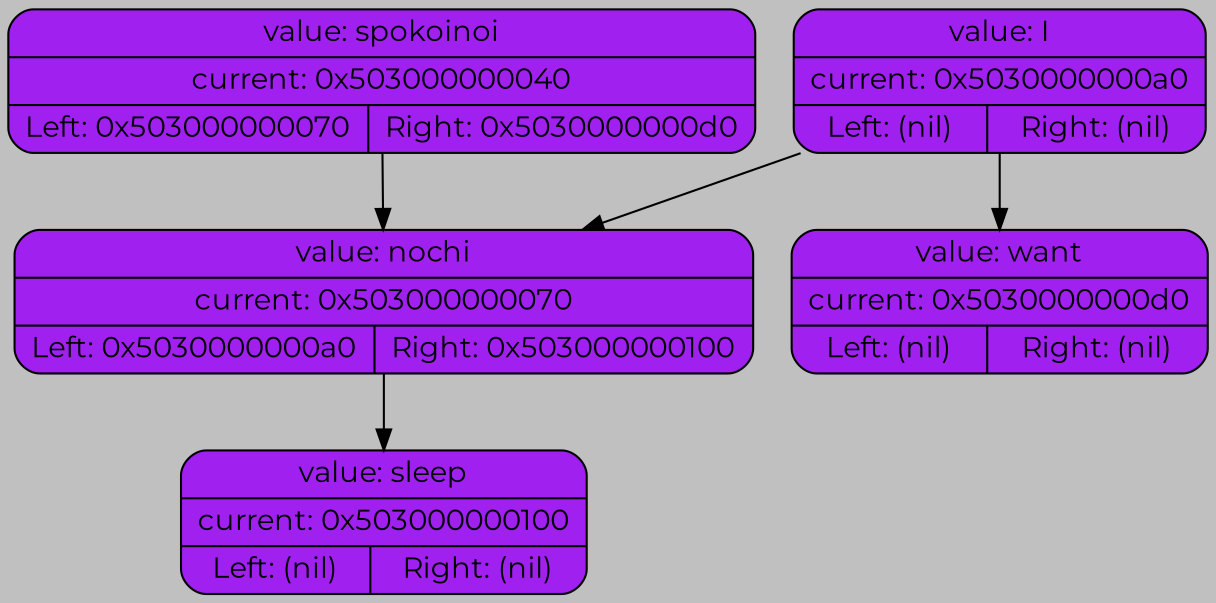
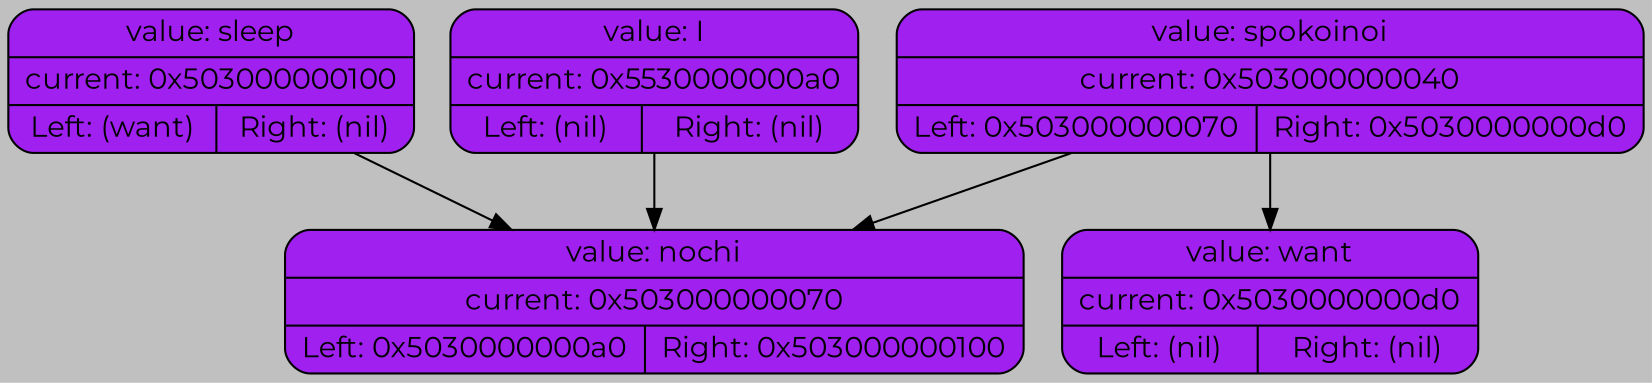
node "value: I": text "current: 0x5030000000a0" -> "current: 0x5530000000a0"
edge "value: I" -> "value: want": now "value: spokoinoi" -> "value: want"
edge "value: nochi" -> "value: sleep": reversed
node "value: sleep": text "Left: (nil)" -> "Left: (want)"
